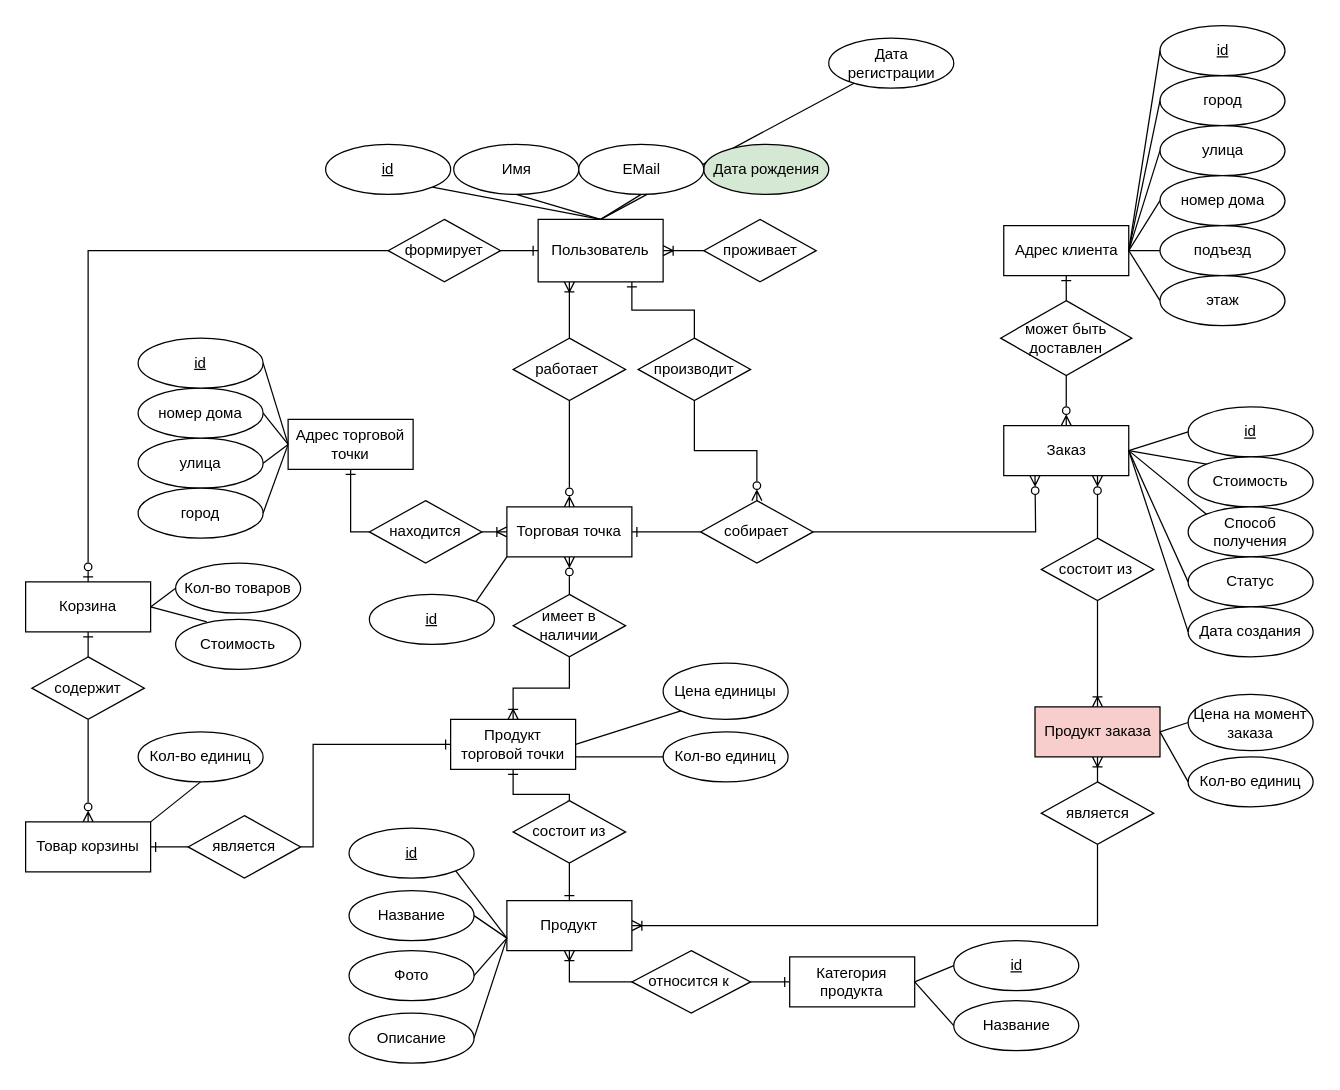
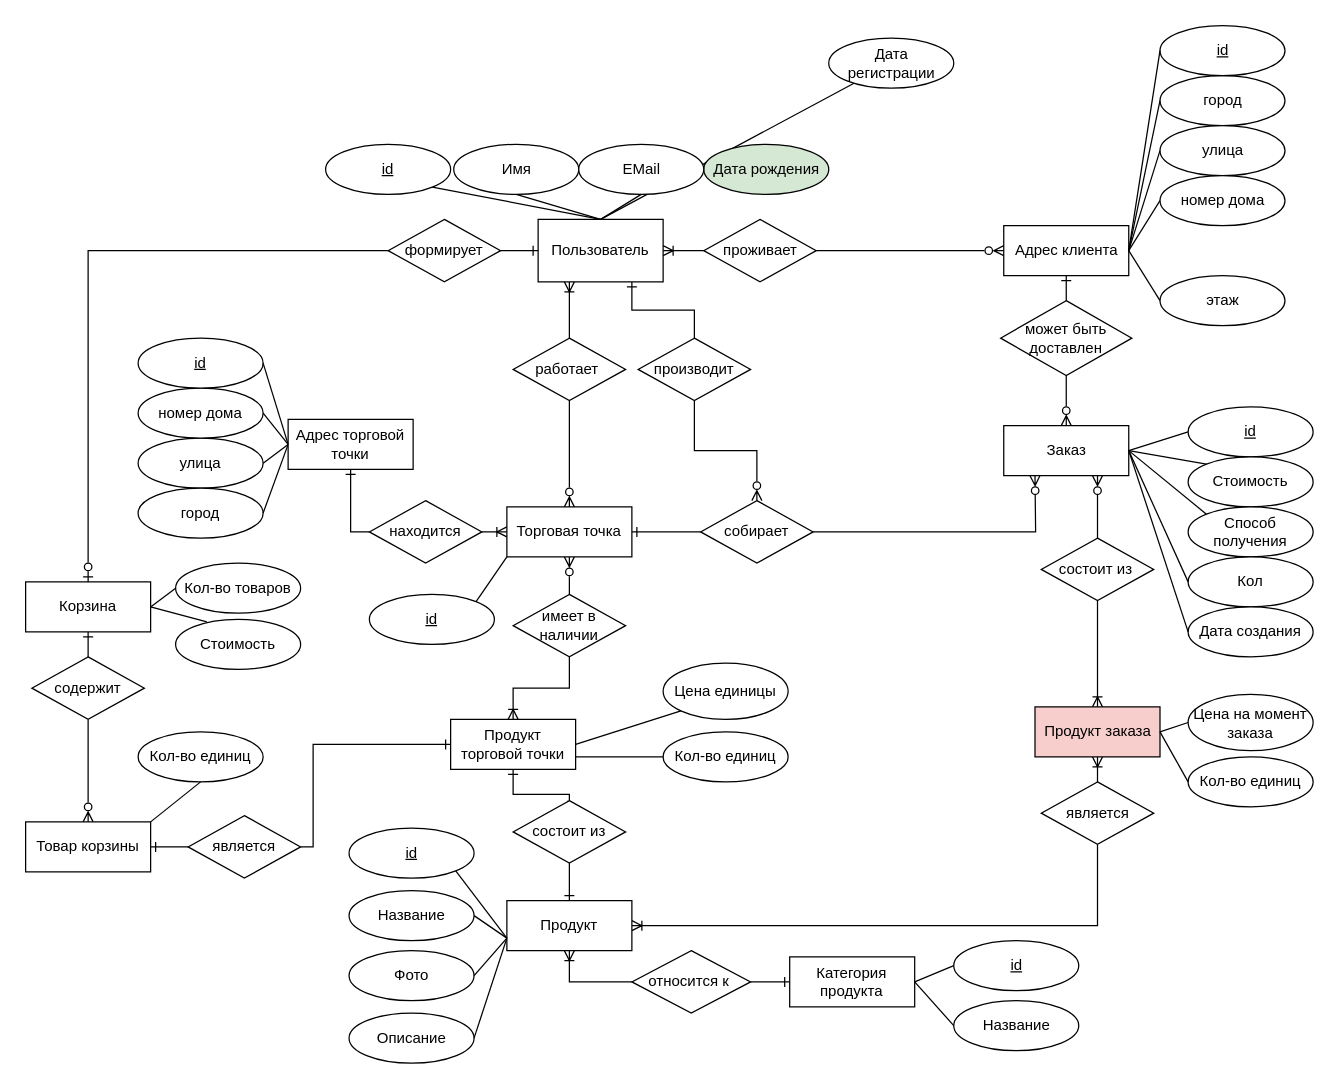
edge "проживает" -> "Адрес клиента": added
edge "Адрес клиента" -- "подъезд": removed
node "подъезд": removed
node "Статус": label "Статус" -> "Кол"
